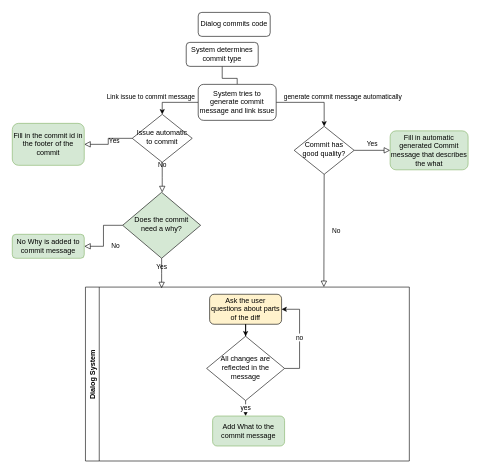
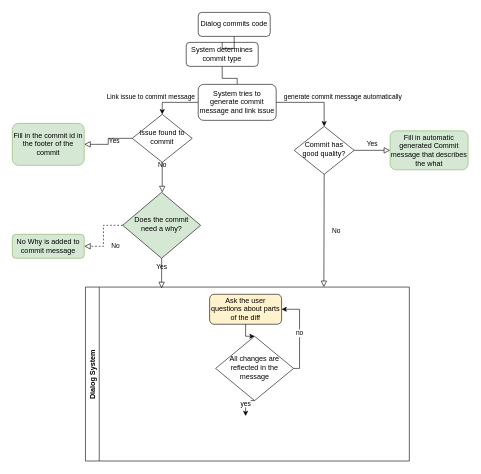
edge "Dialog commits code" -- "System determines commit type": added
node "Issue automatic to commit": label "Issue automatic to commit" -> "Issue found to commit"
edge "Does the commit need a why?" -> "No Why is added to commit message": style solid -> dashed
node "All changes are reflected in the message": moved (246, 368) -> (255, 368)
node "Add What to the commit message": removed
